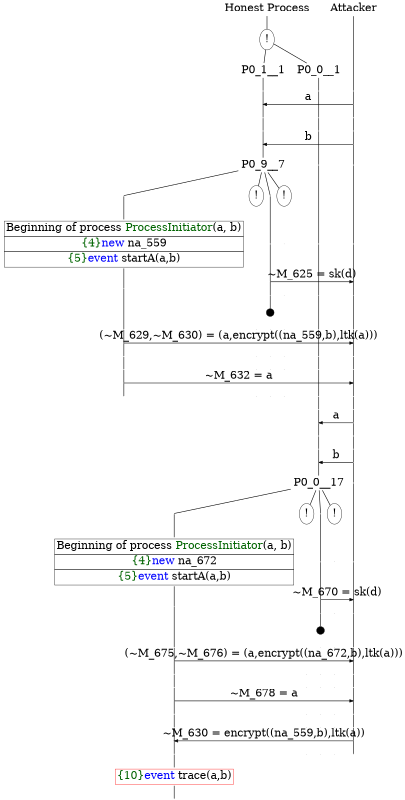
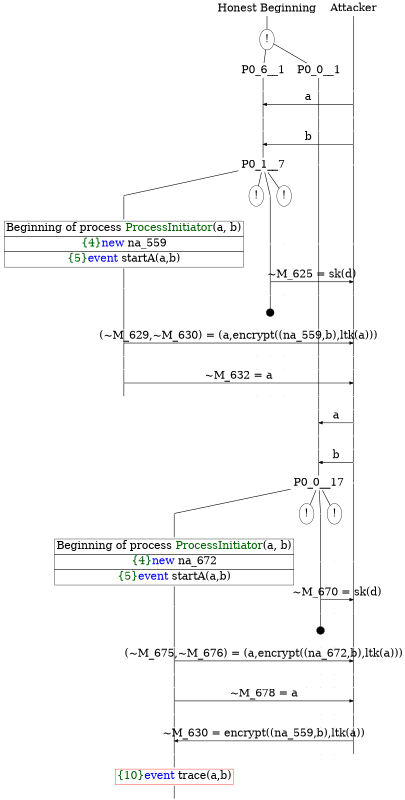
node "Honest Process": label "Honest Process" -> "Honest Beginning"
node "P0_1__1": label "P0_1__1" -> "P0_6__1"
node "P0_9__7": label "P0_9__7" -> "P0_1__7"
